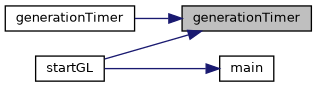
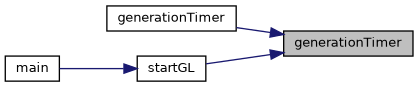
edge "startGL" -> "main": reversed
